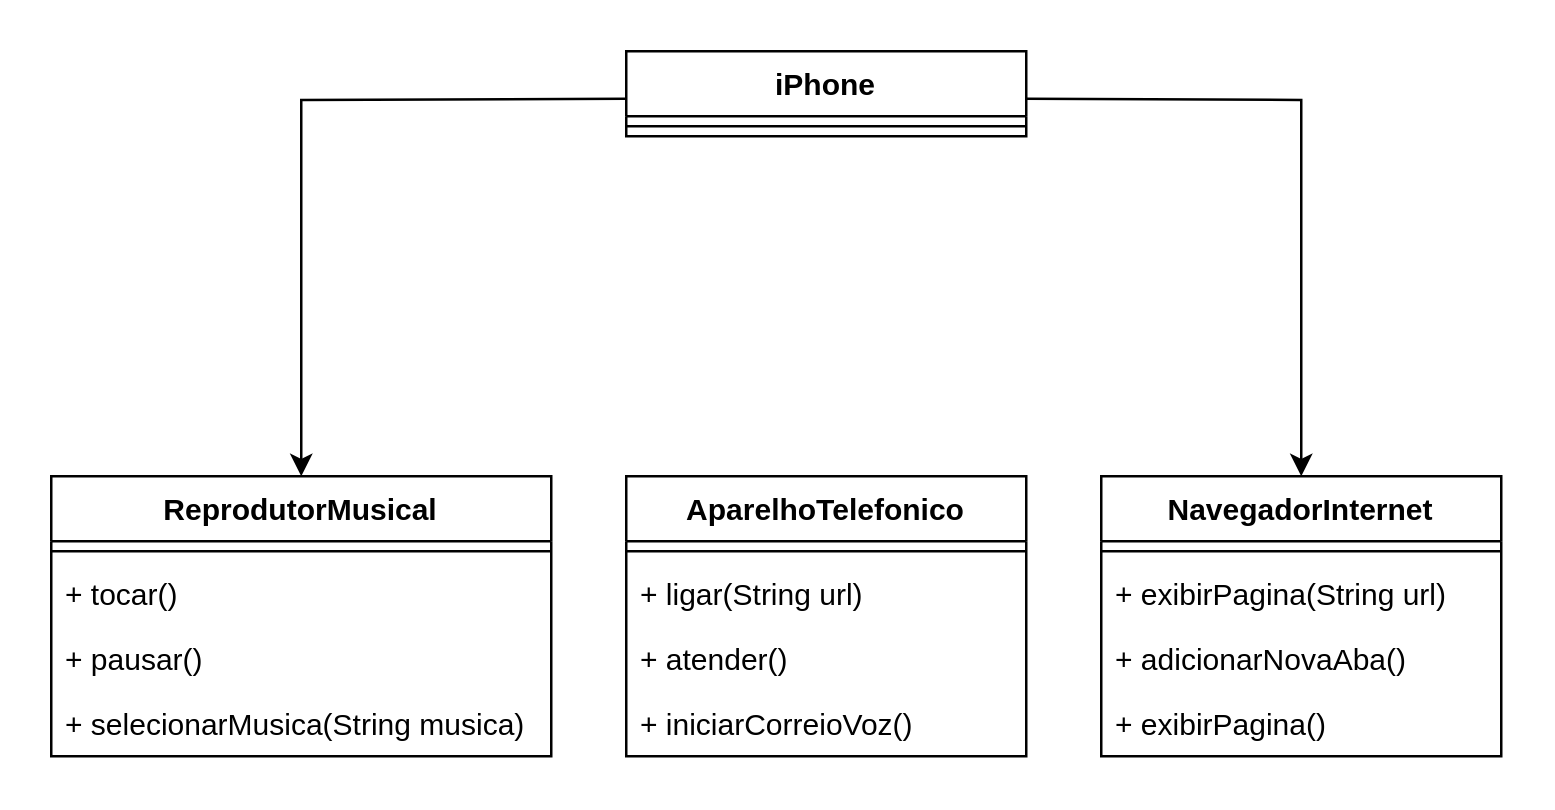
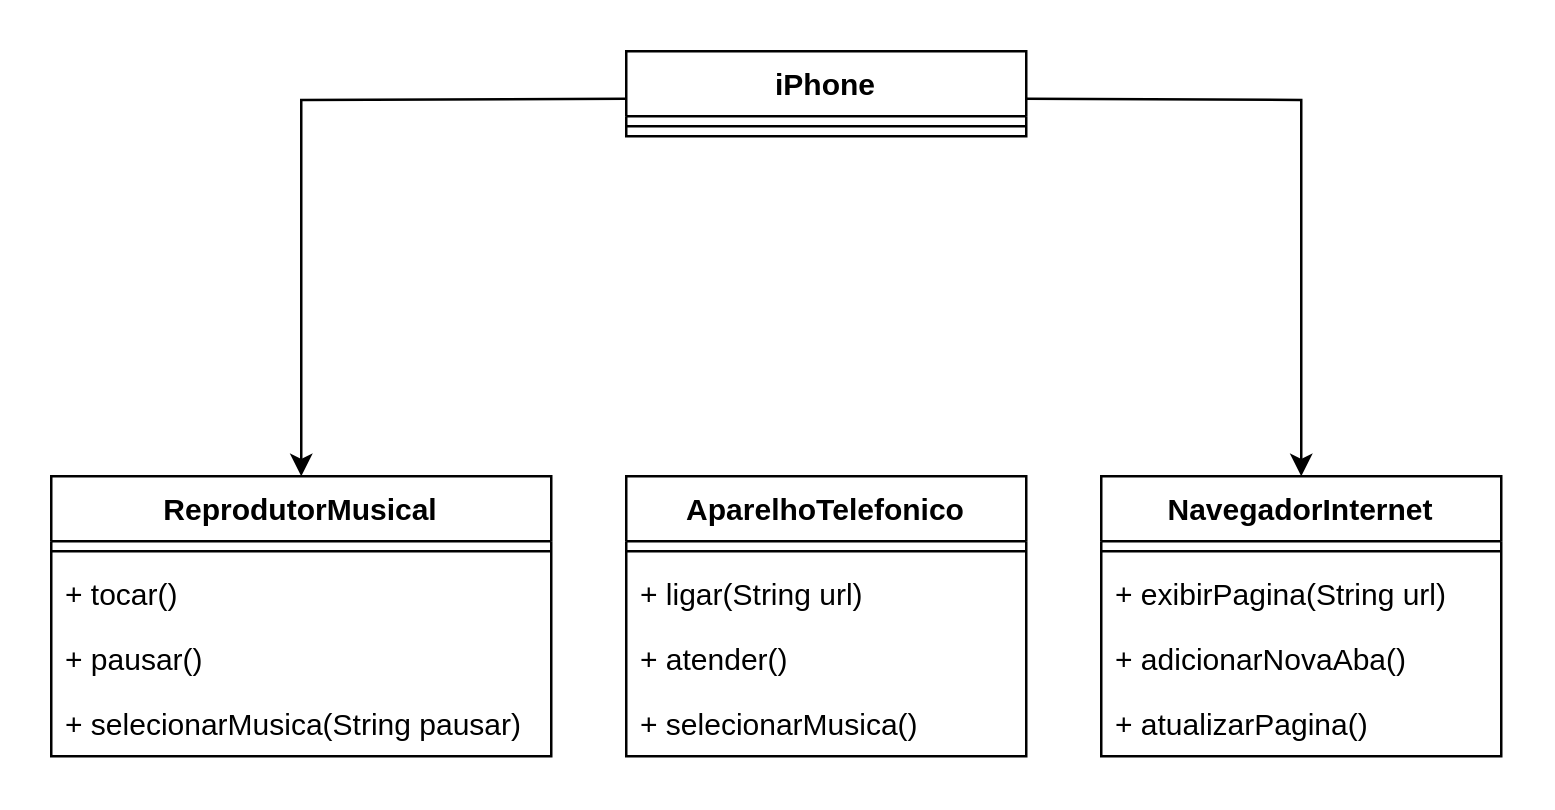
node "+ iniciarCorreioVoz()": label "+ iniciarCorreioVoz()" -> "+ selecionarMusica()"
node "+ exibirPagina()": label "+ exibirPagina()" -> "+ atualizarPagina()"
node "+ selecionarMusica(String musica)": label "+ selecionarMusica(String musica)" -> "+ selecionarMusica(String pausar)"
